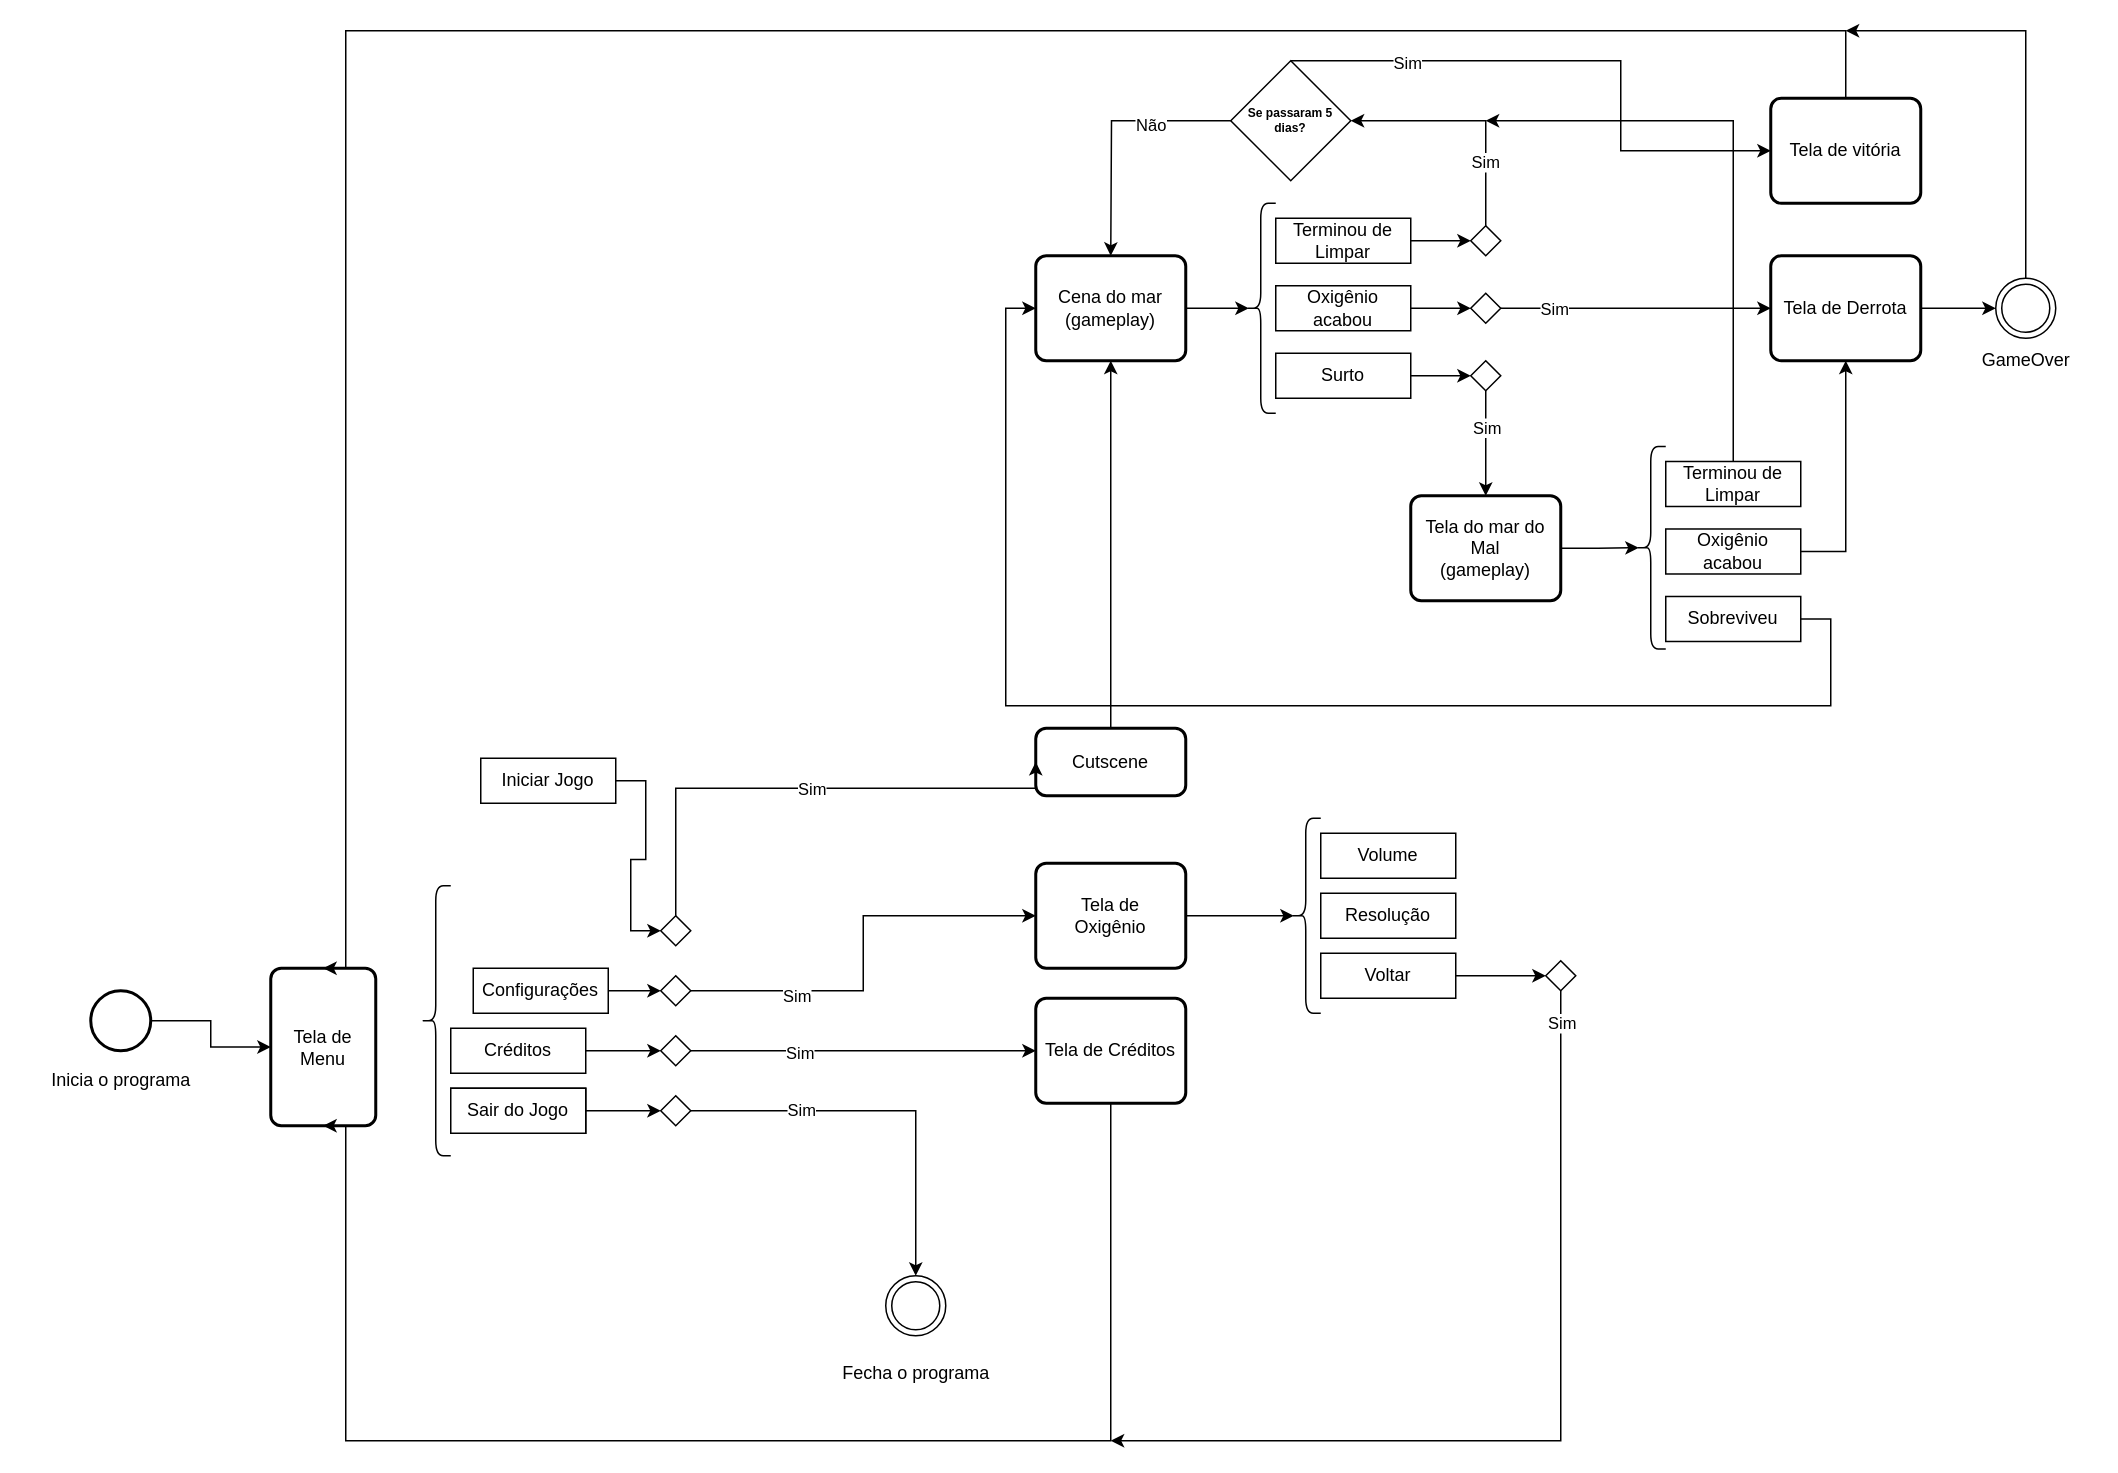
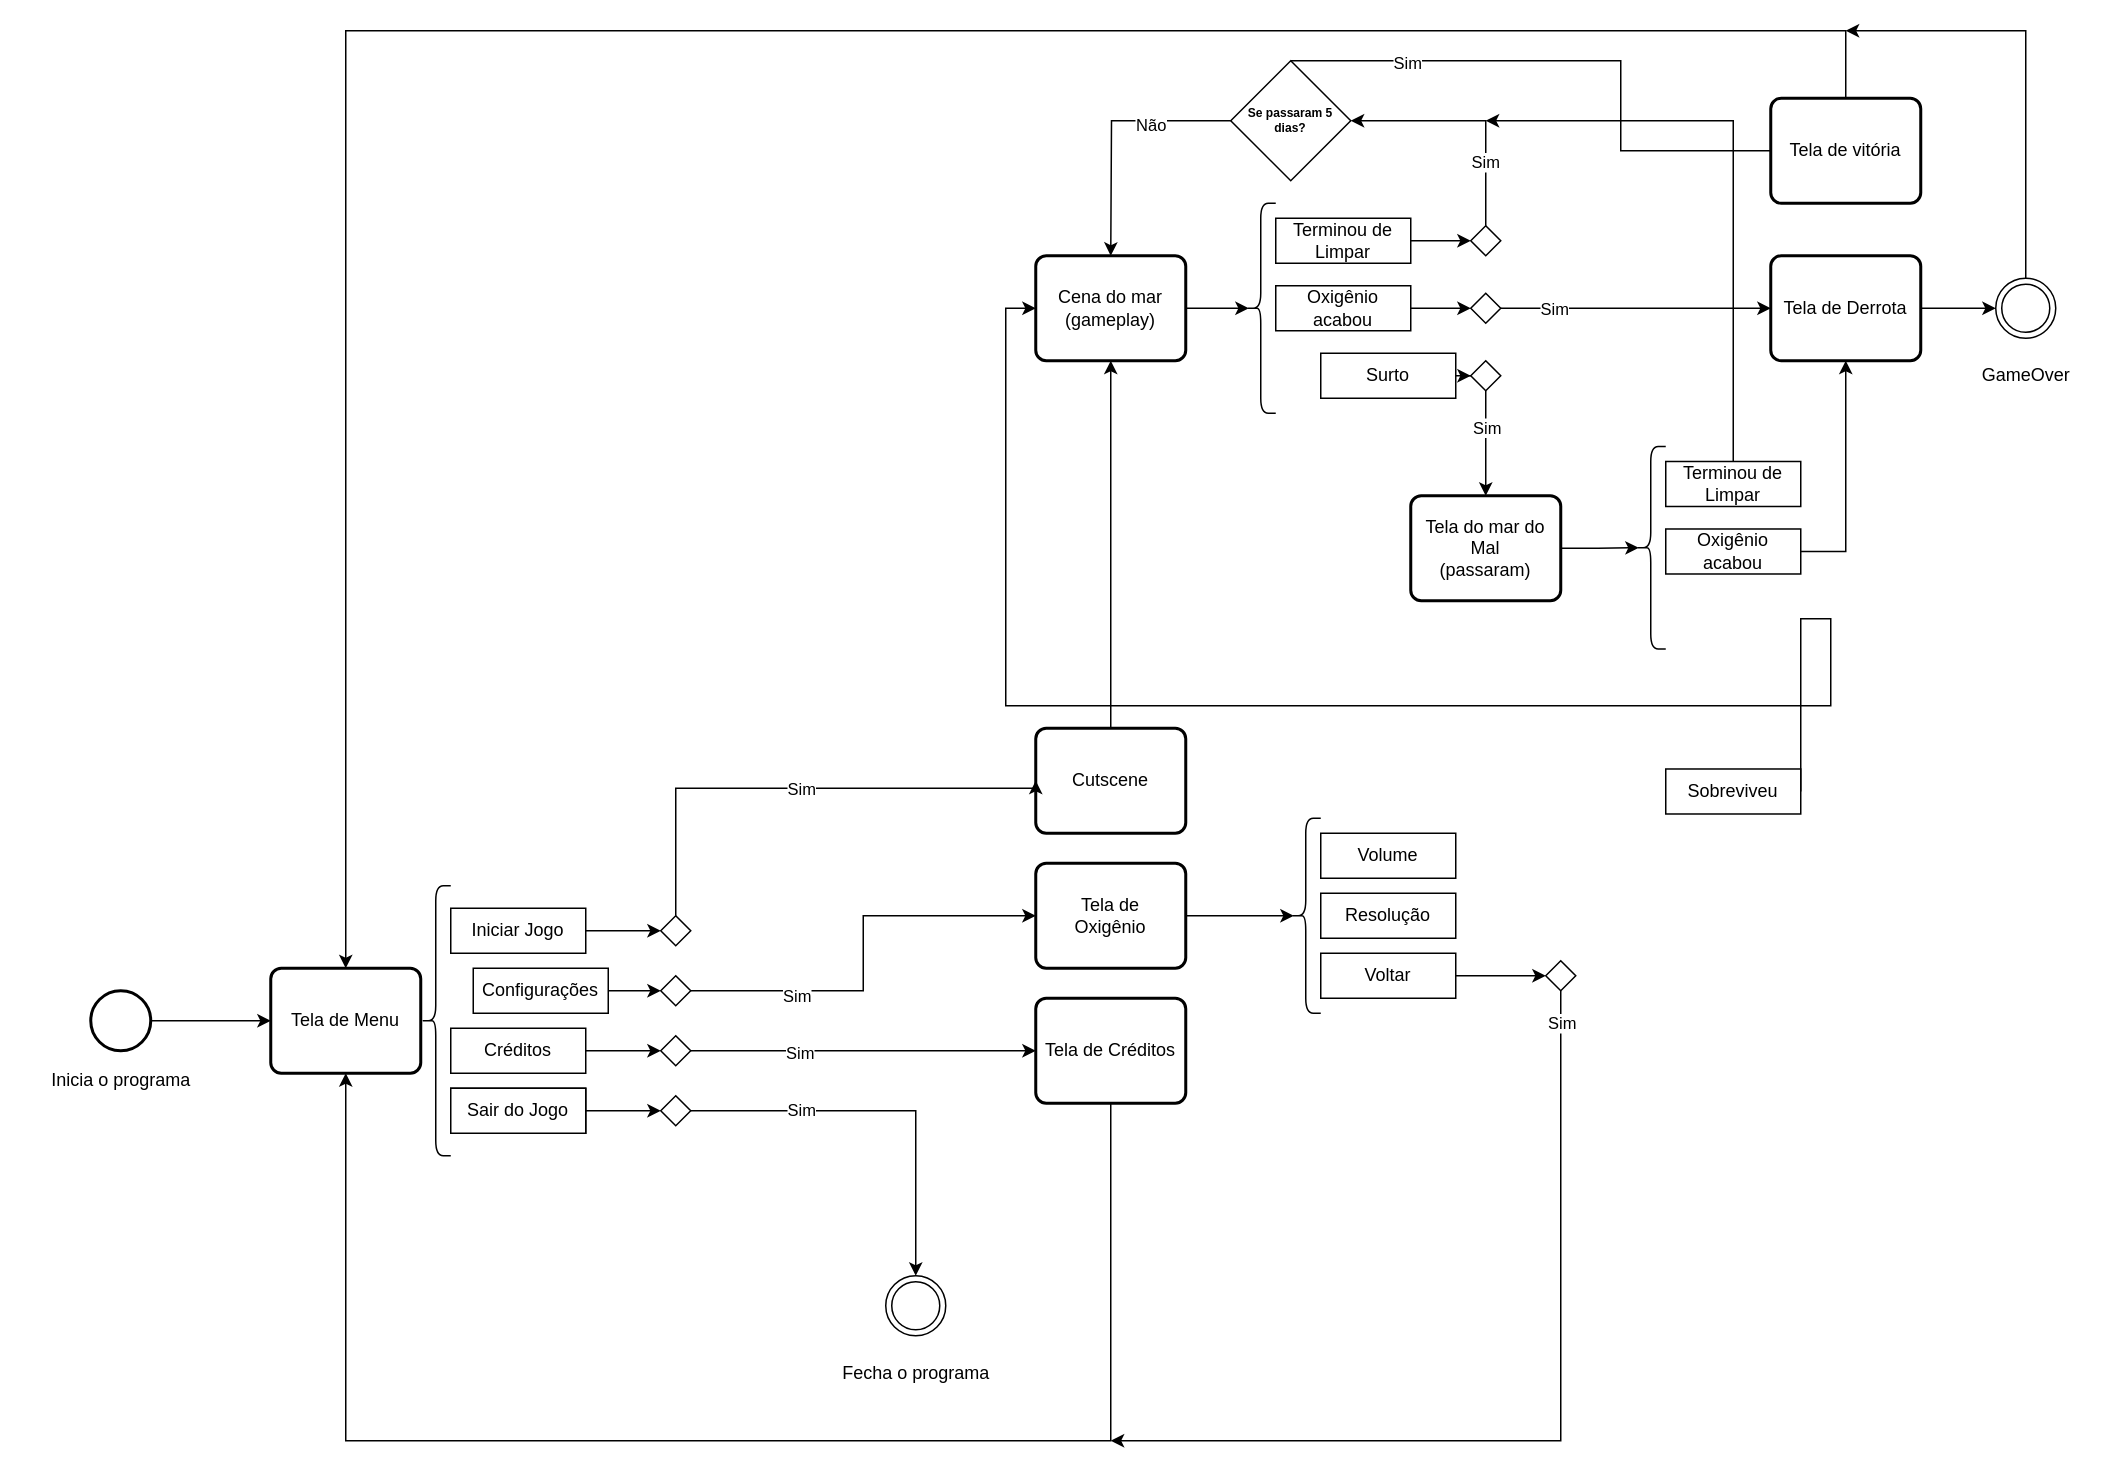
edge "Se passaram 5 dias?" -> "Tela de vitória": arrowhead classic -> none
node "GameOver": moved (2026, 361) -> (2026, 376)
node "Surto": moved (1343, 376) -> (1388, 376)
node "Tela do mar do Mal (gameplay)": label "Tela do mar do Mal (gameplay)" -> "Tela do mar do Mal (passaram)"
node "Sobreviveu": moved (1733, 619) -> (1733, 791)
node "Cutscene": size 150x68 -> 150x105
node "Iniciar Jogo": moved (548, 781) -> (518, 931)
node "Tela de Menu": size 105x158 -> 150x105
